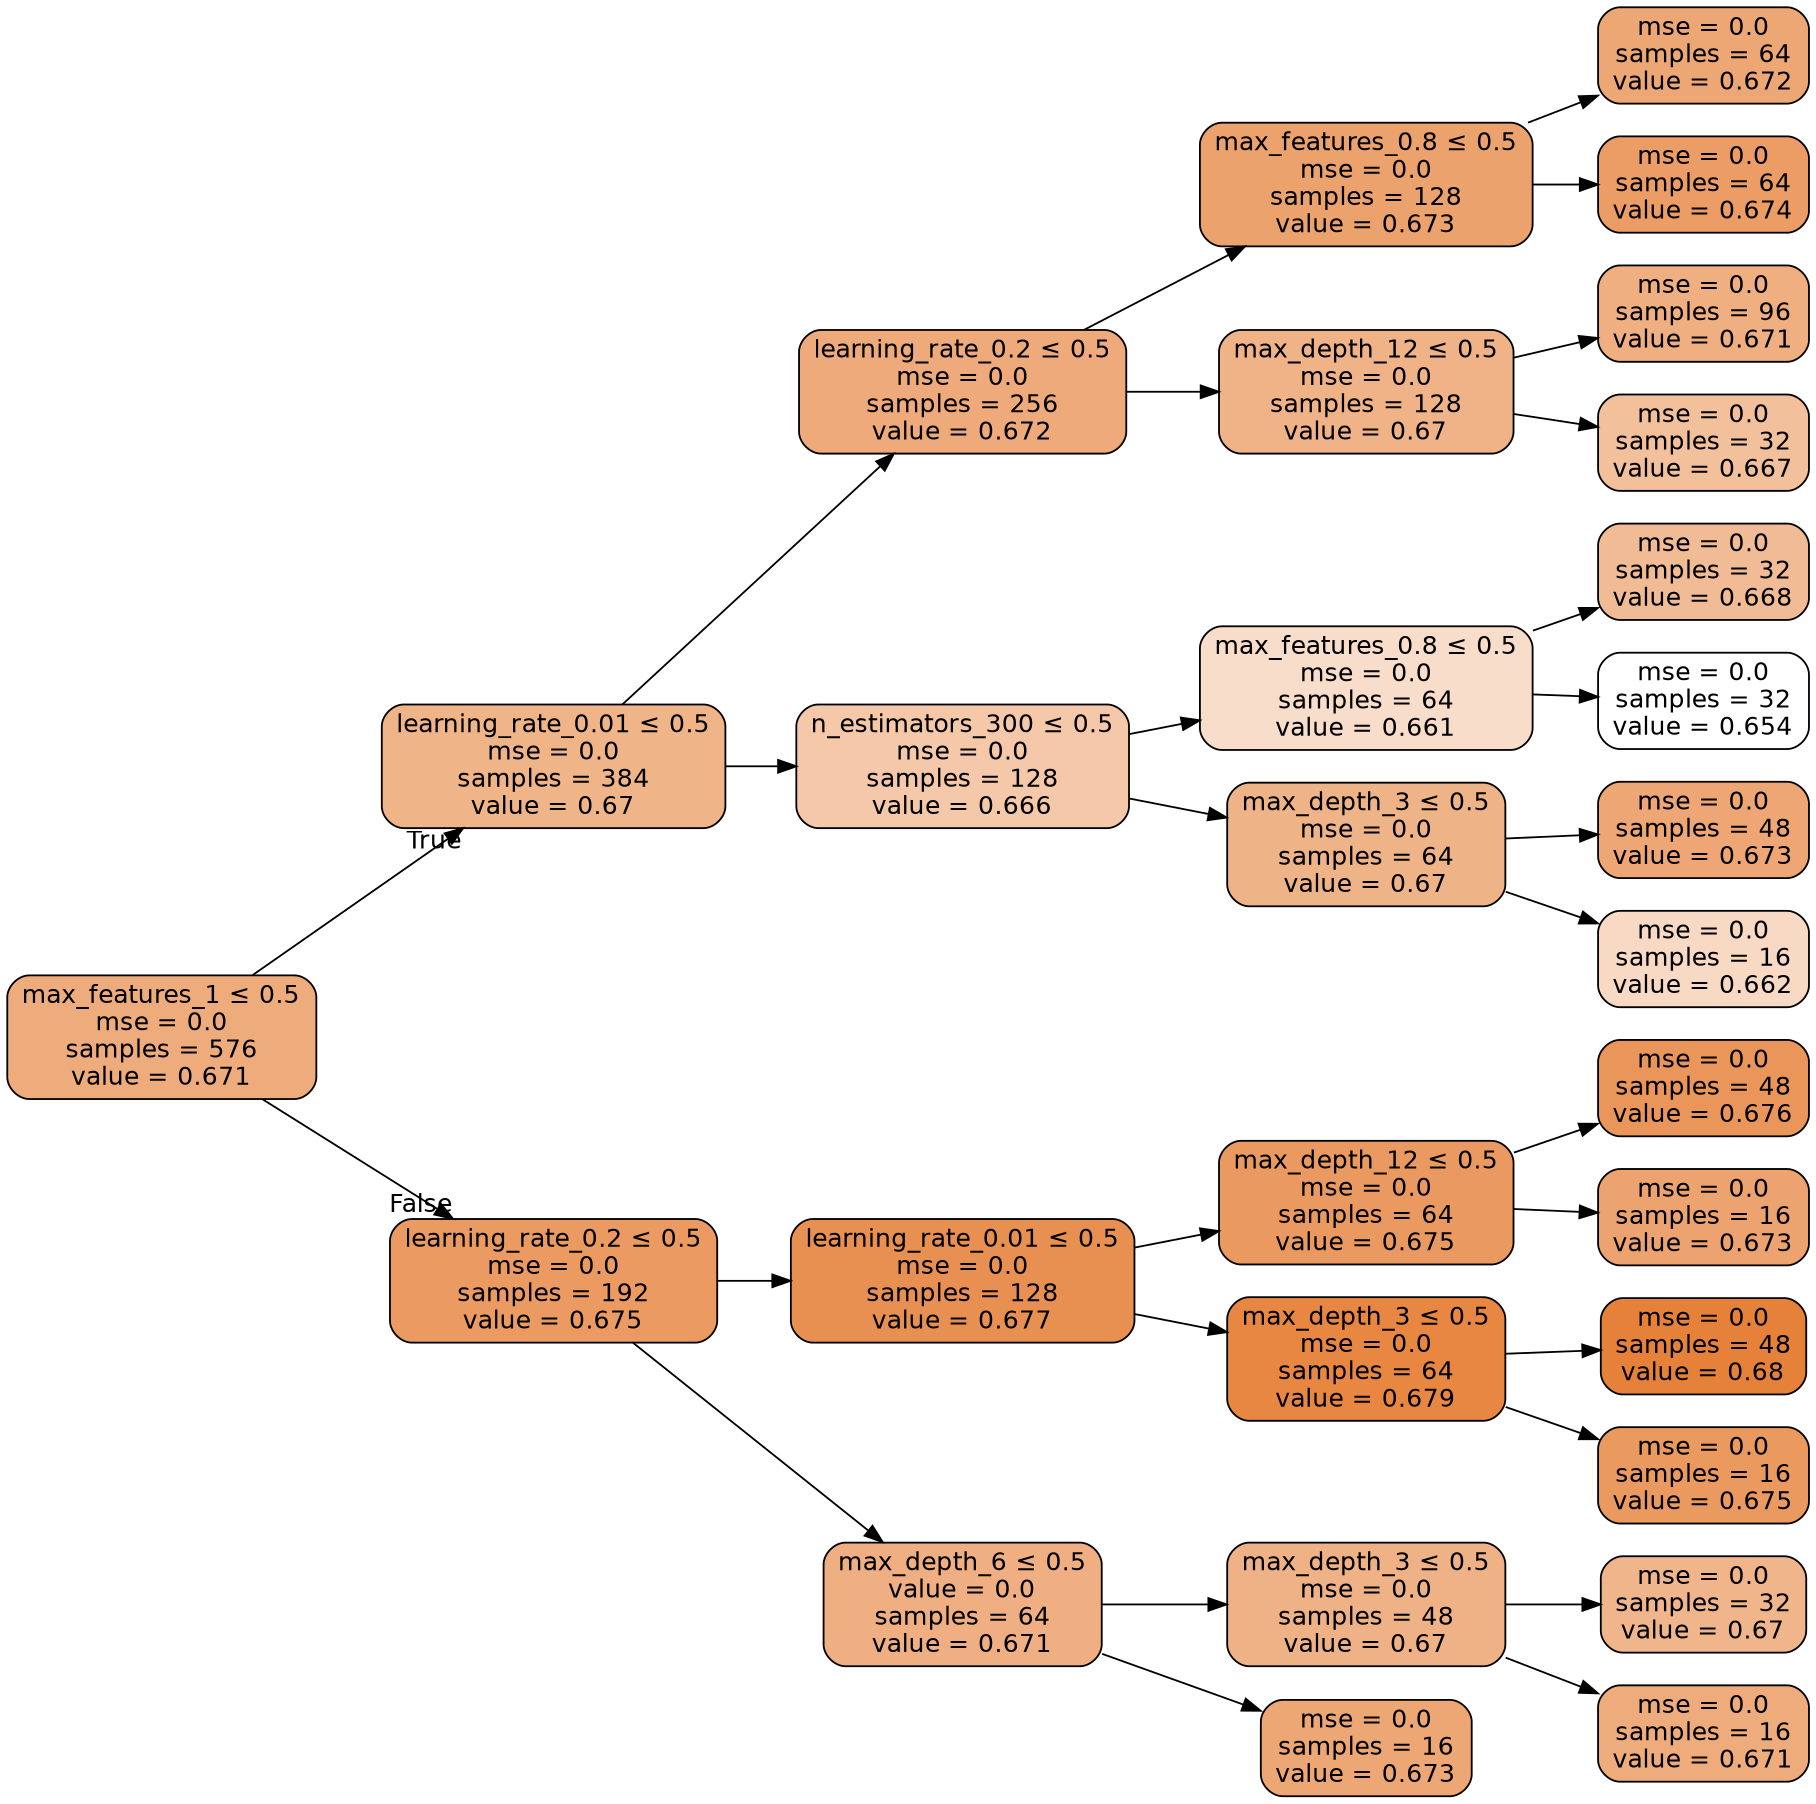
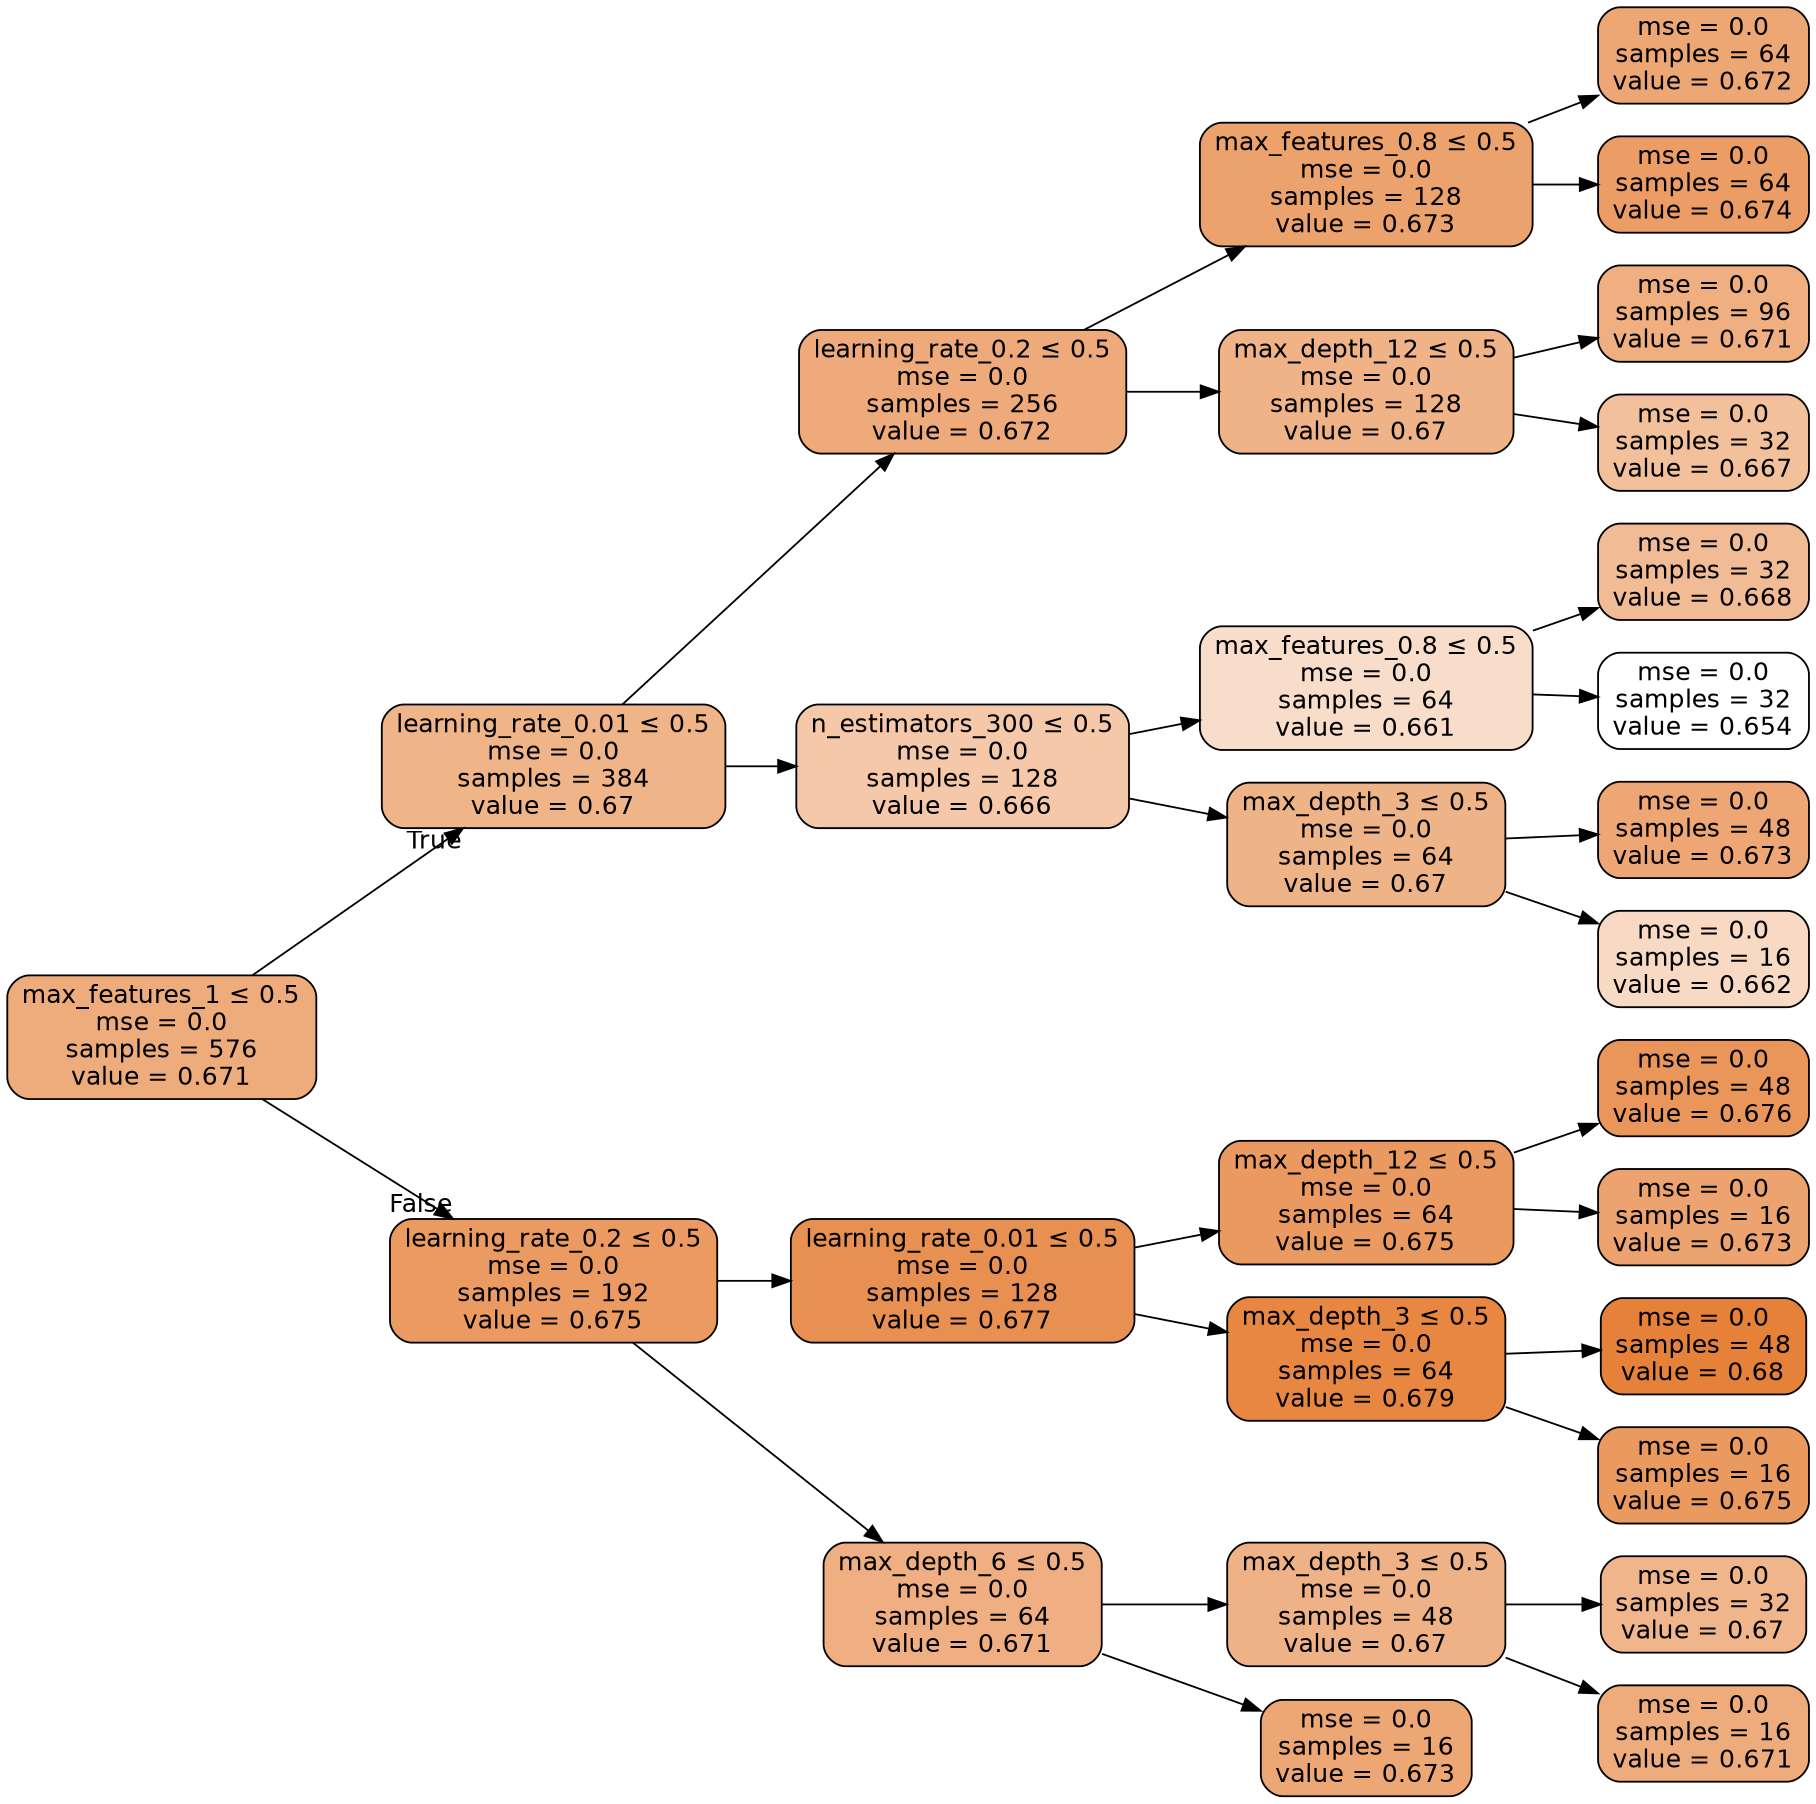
node "max_depth_6 ≤ 0.5": text "value = 0.0" -> "mse = 0.0"
